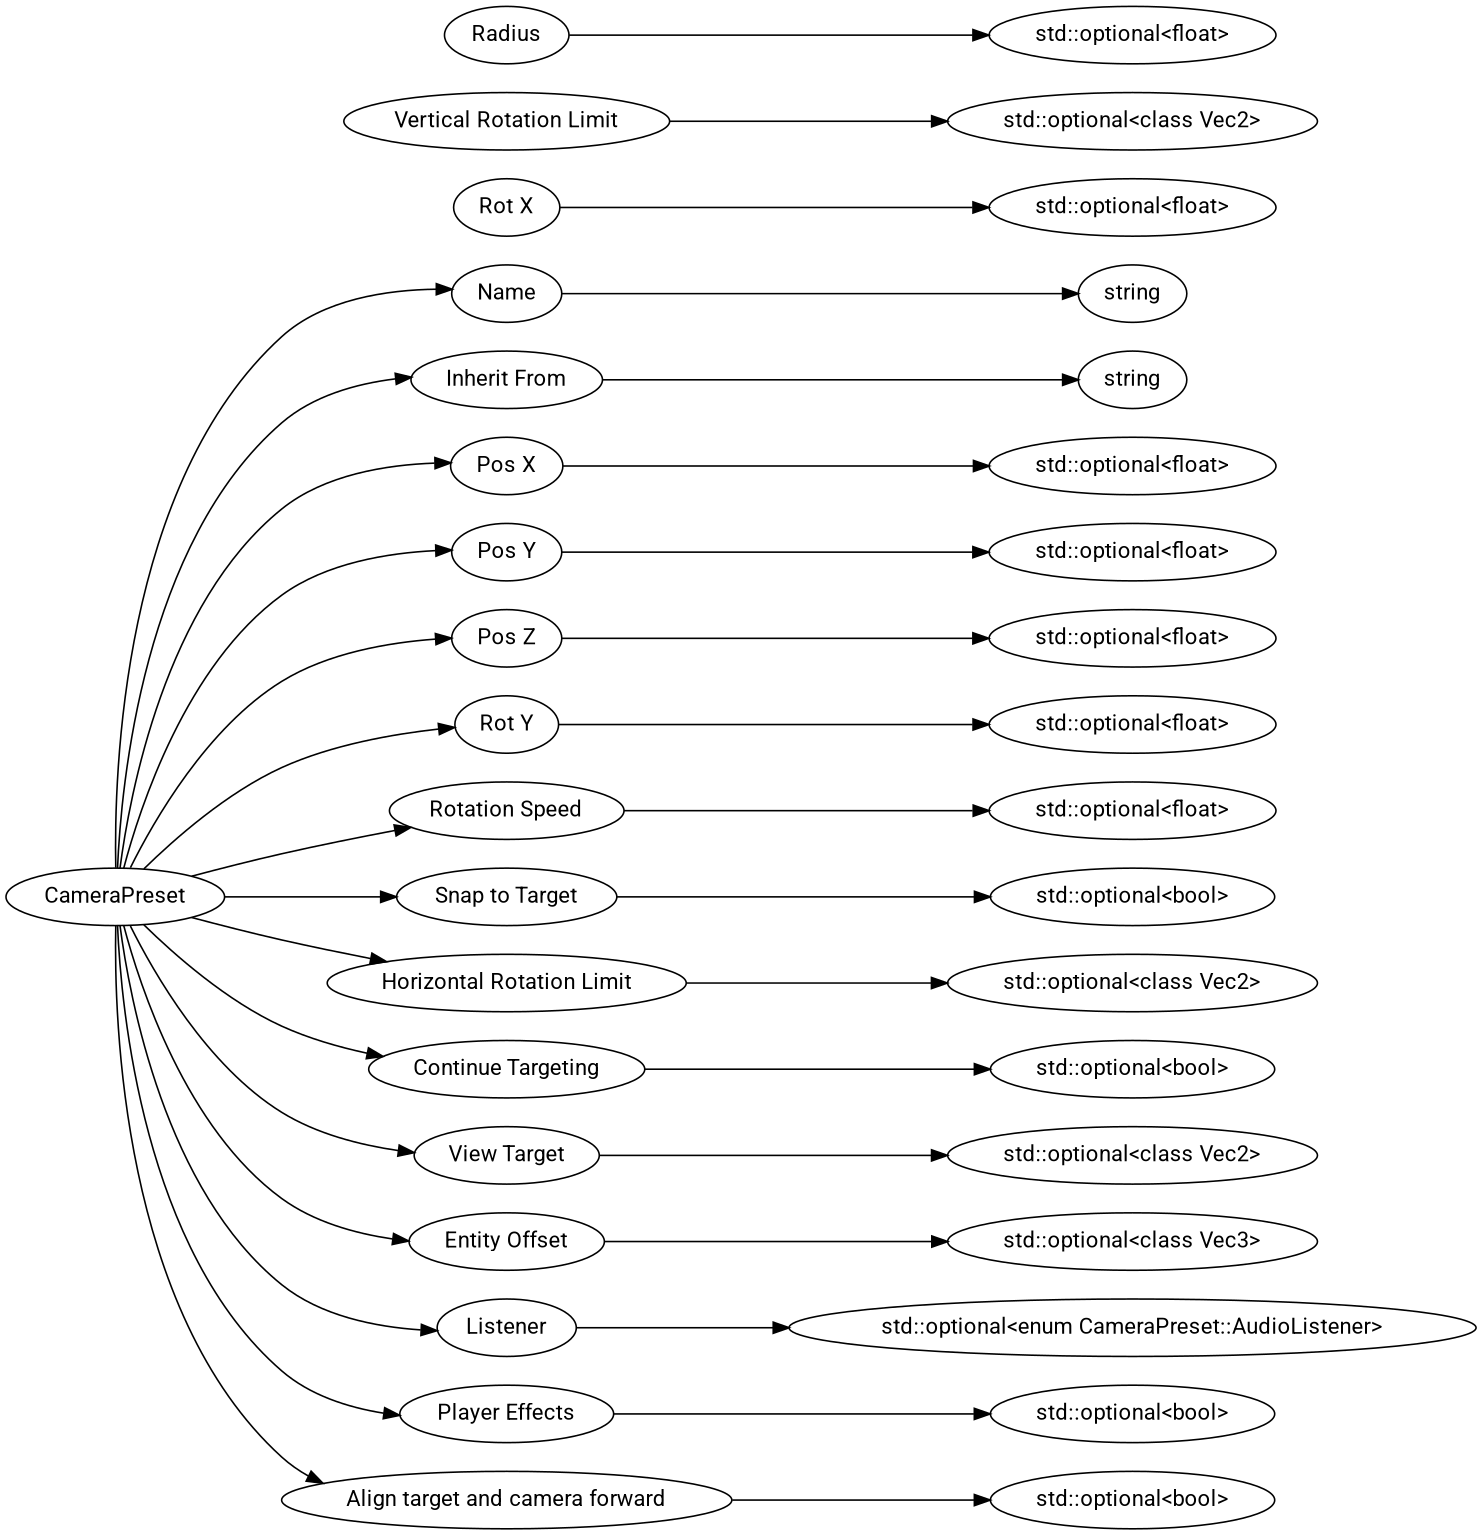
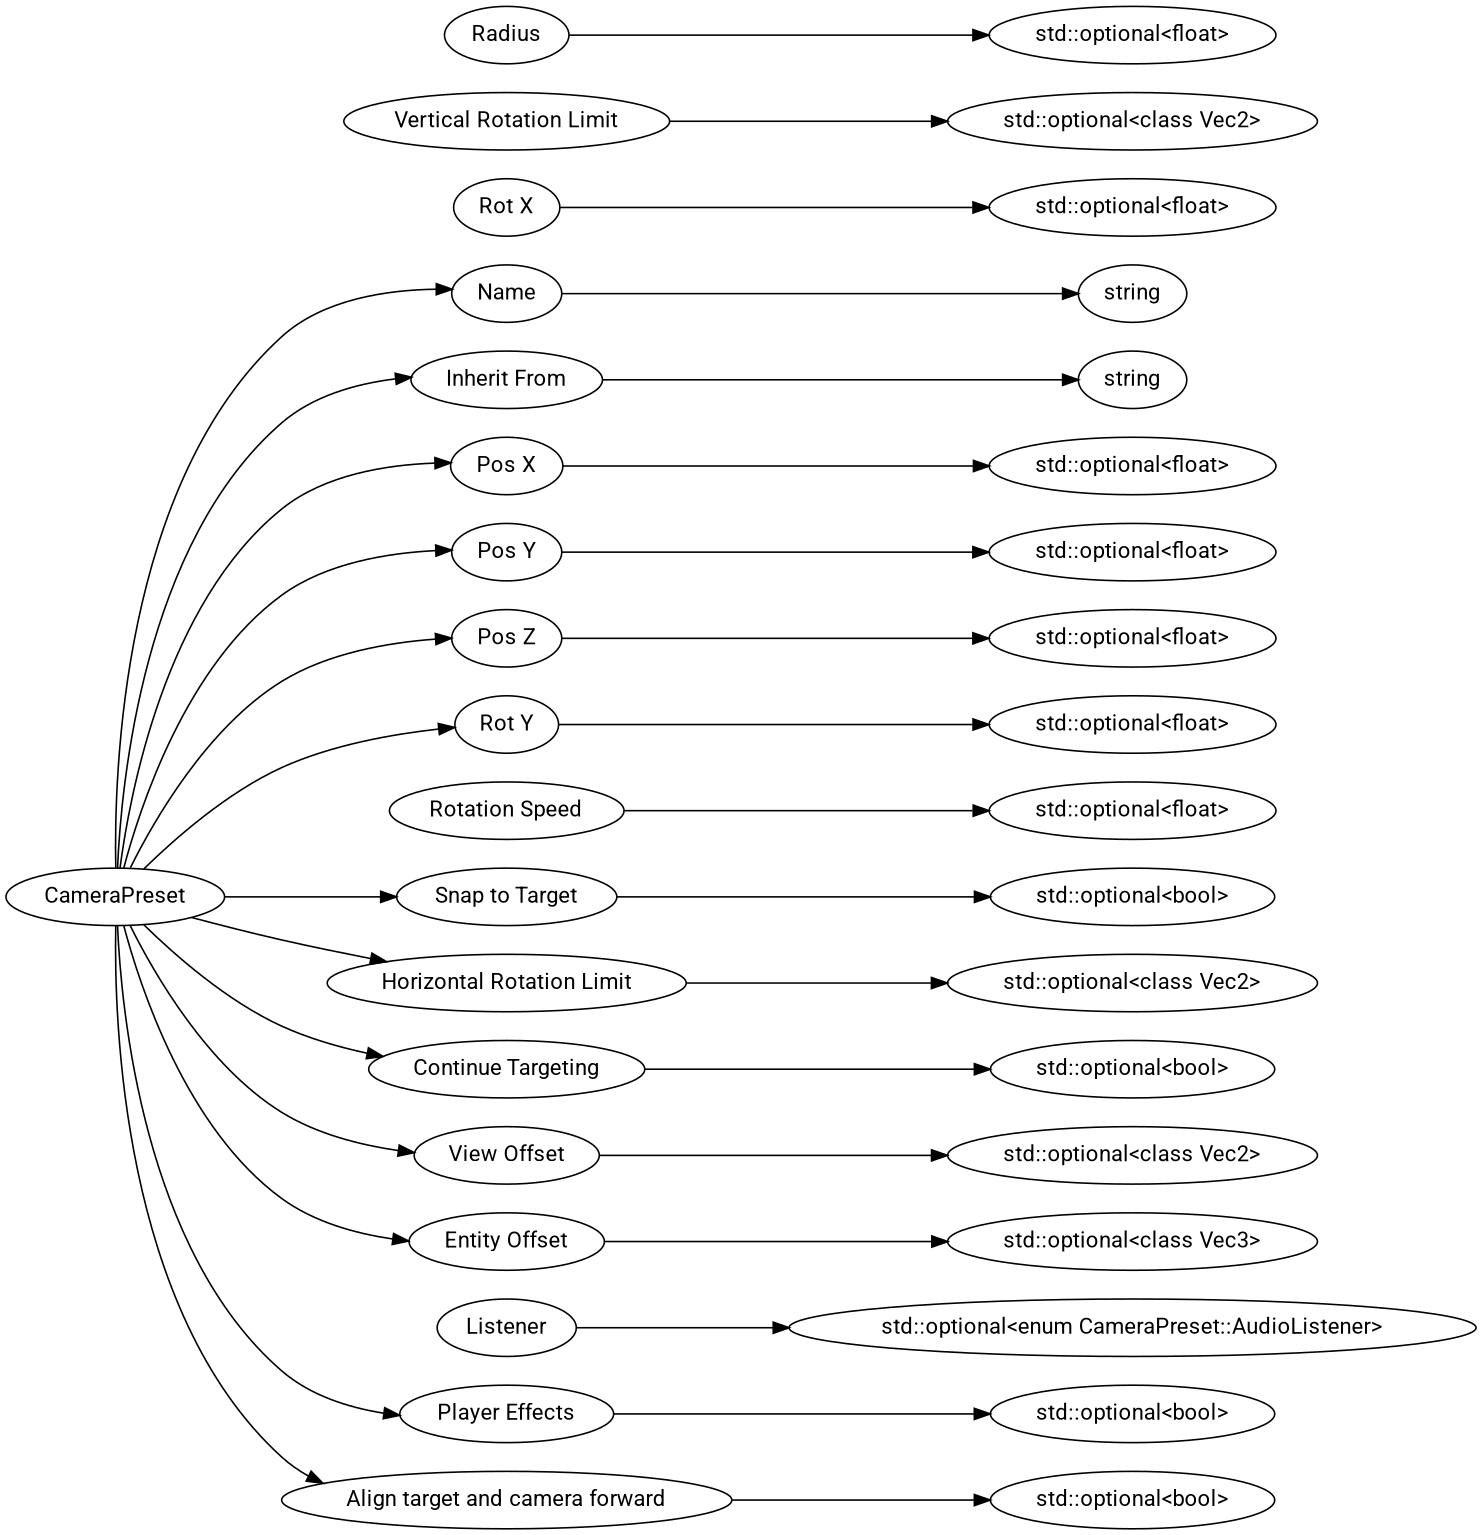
edge "CameraPreset" -> "Rotation Speed": removed
node "View Target": label "View Target" -> "View Offset"
edge "CameraPreset" -> "Listener": removed
